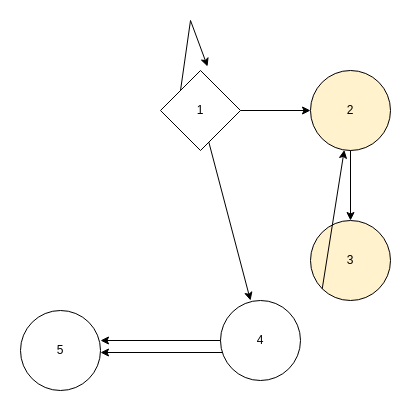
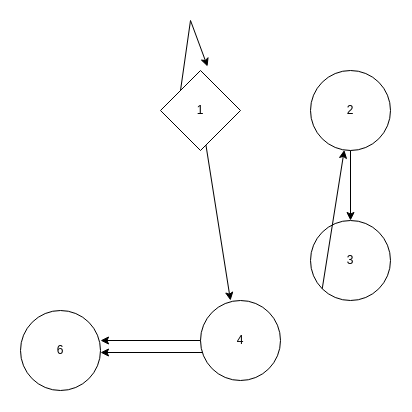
edge "1" -> "2": removed
node "2": fillcolor #fff2cc -> #ffffff
node "3": fillcolor #fff2cc -> #ffffff
node "4": moved (261, 341) -> (241, 341)
node "5": label "5" -> "6"
